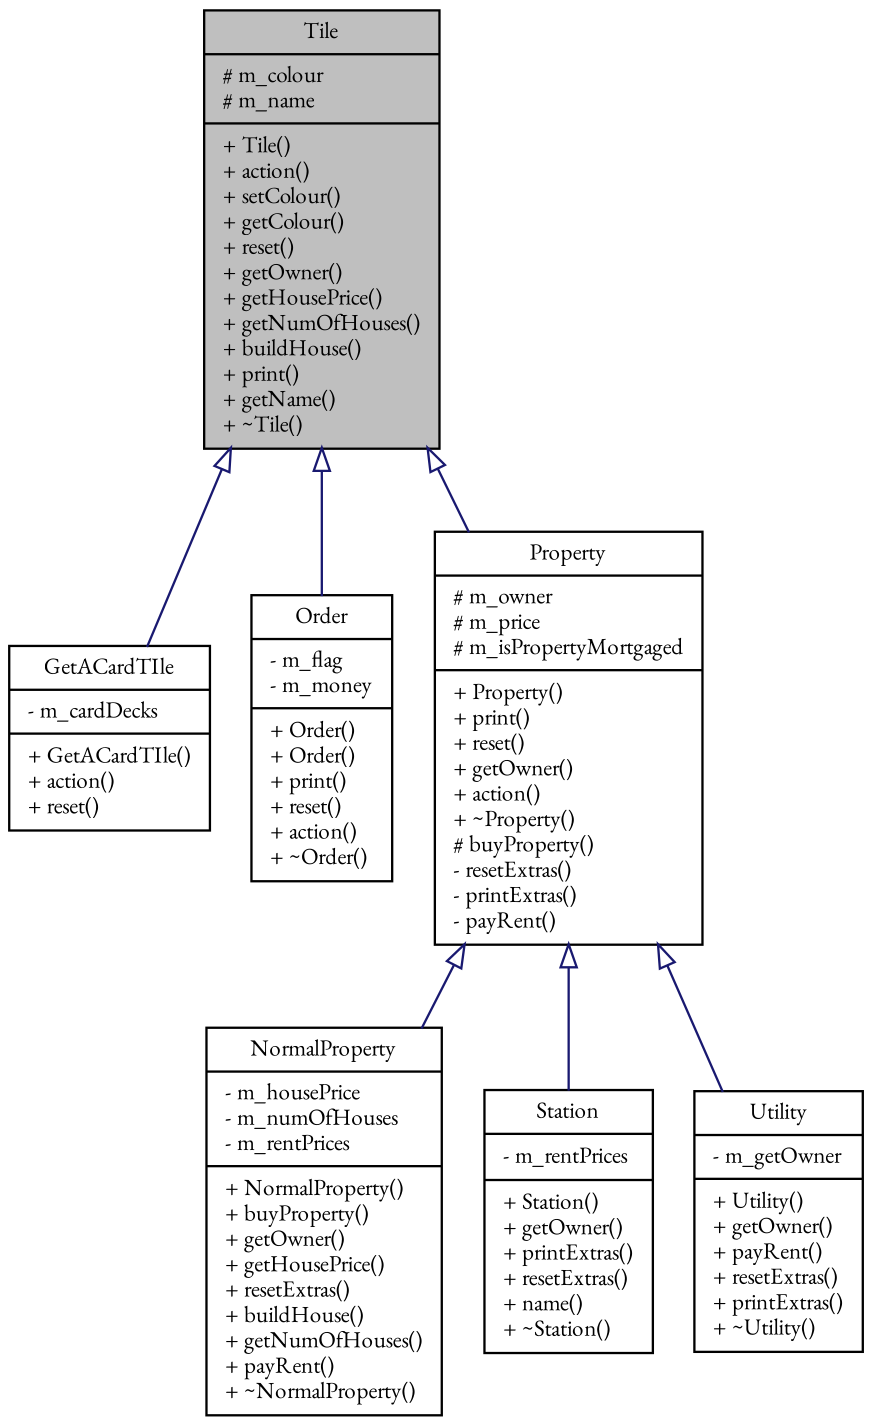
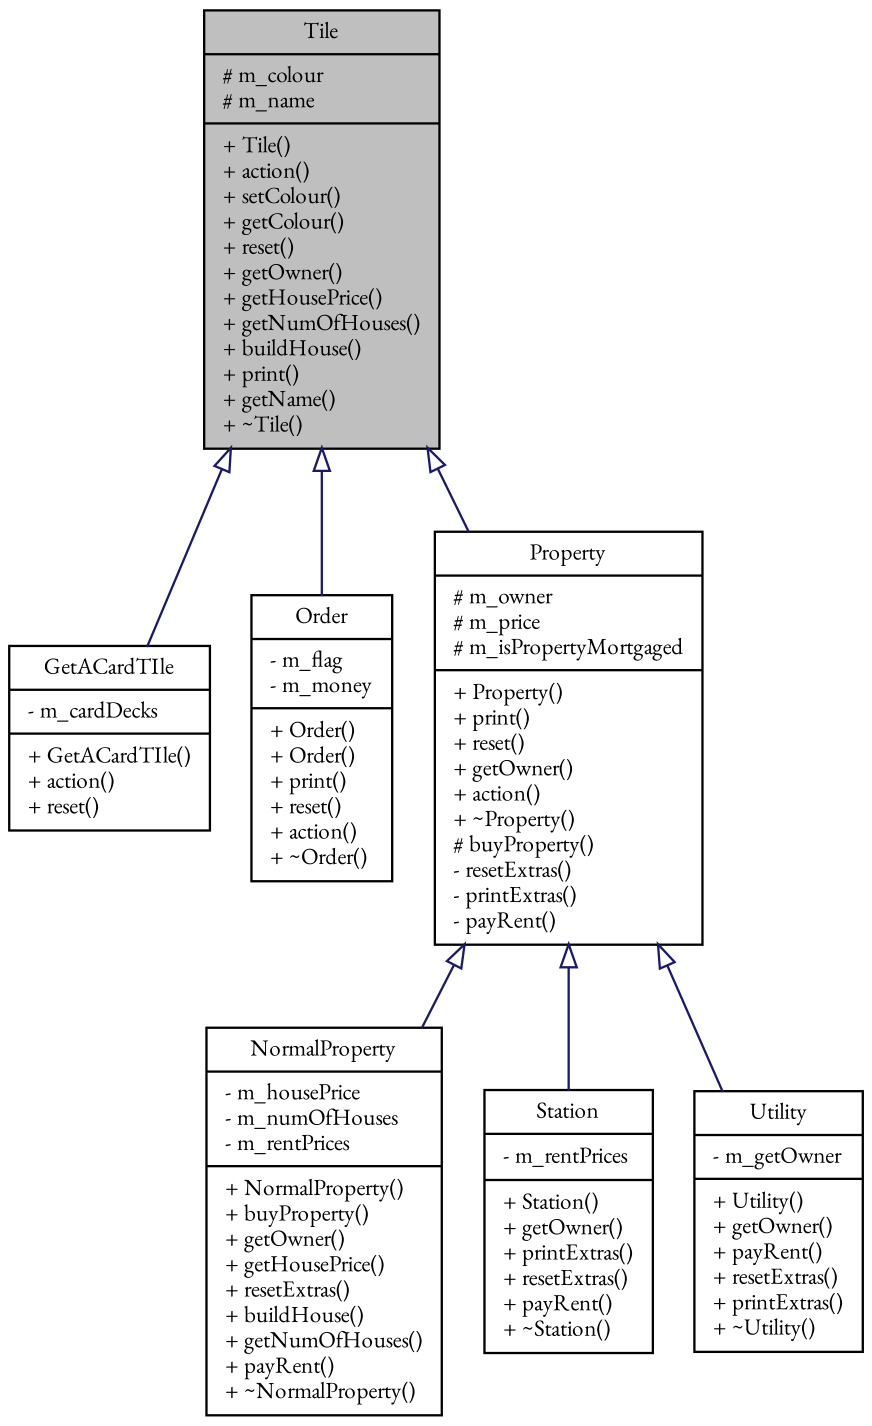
node "Station": text "+ name()" -> "+ payRent()"
